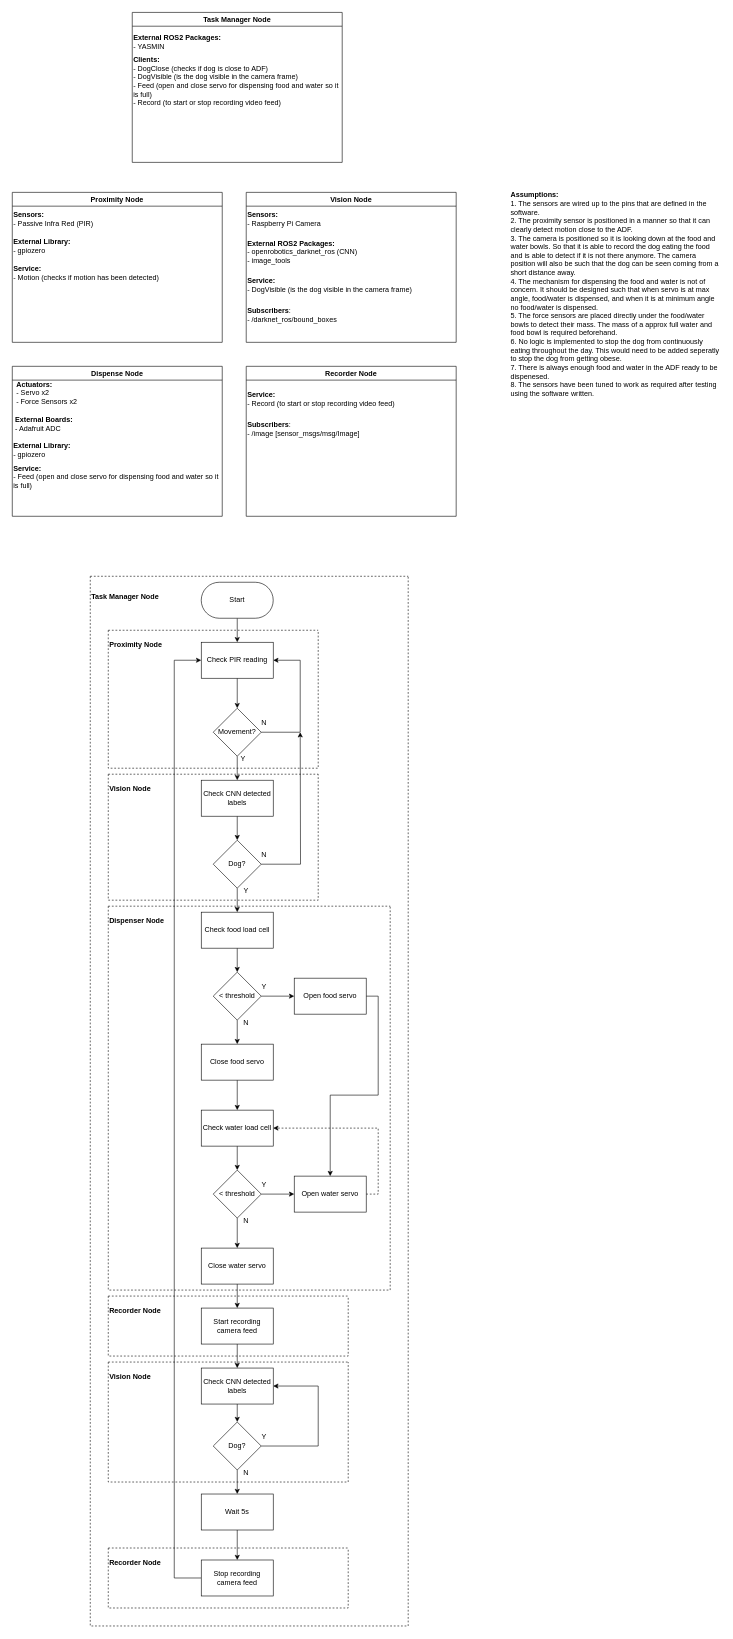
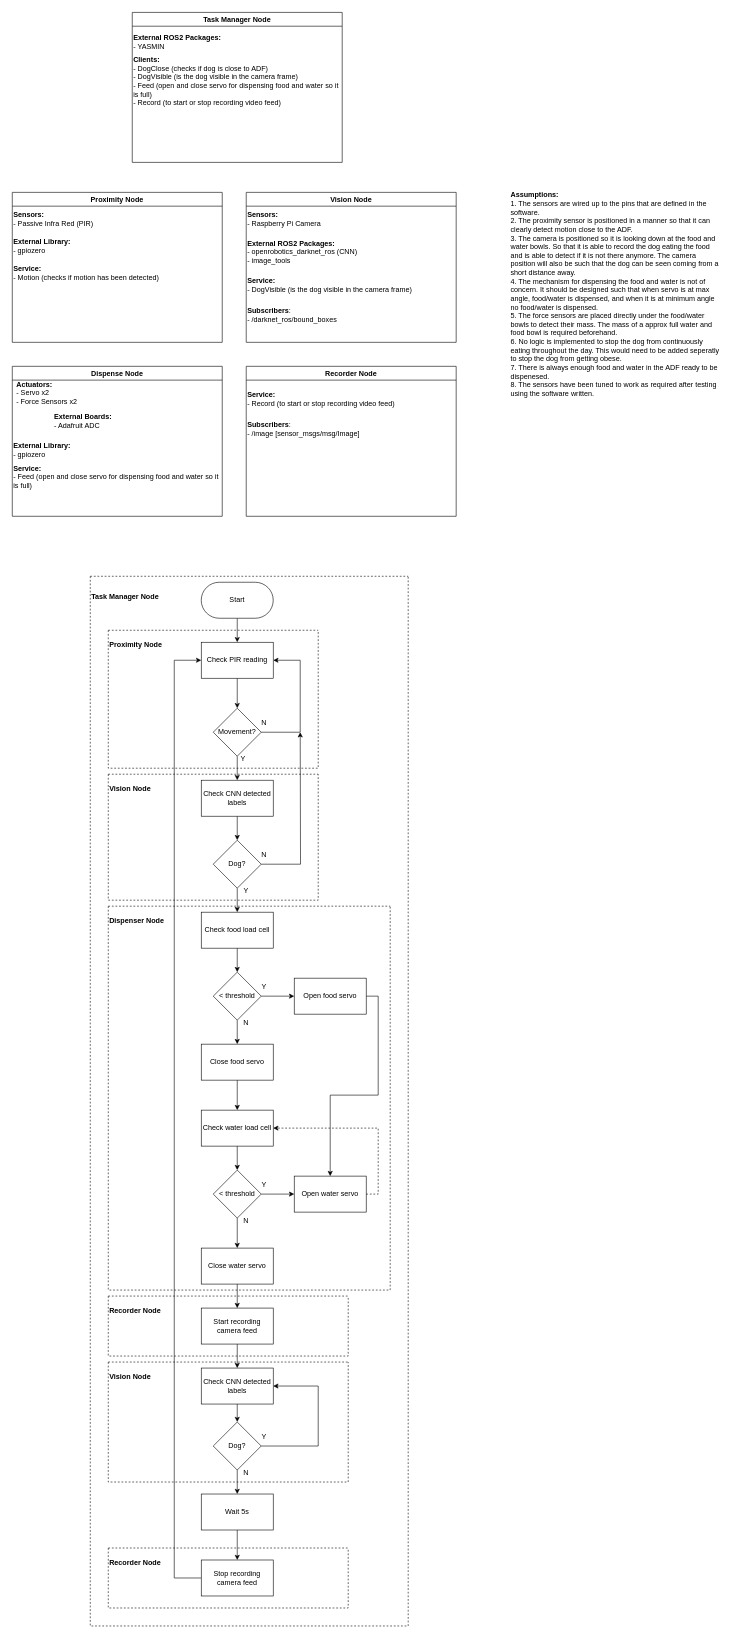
node "External Boards: - Adafruit ADC": moved (47, 424) -> (86, 421)
